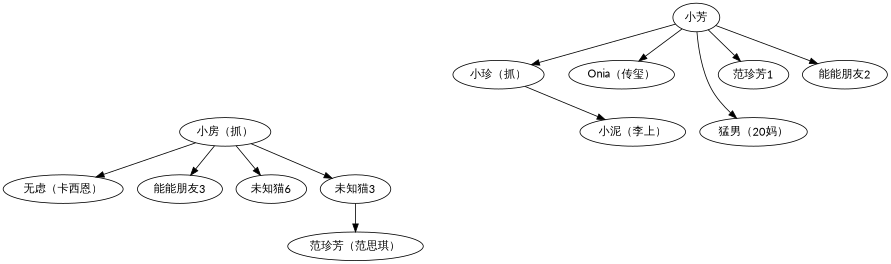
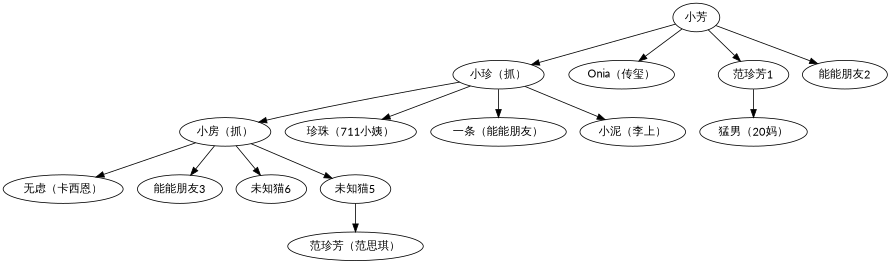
edge "小芳" -> "猛男（20妈）": now "范珍芳1" -> "猛男（20妈）"
edge "小珍（抓）" -> "小房（抓）": added
node "珍珠（711小姨）": added
node "一条（能能朋友）": added
node "未知猫3": label "未知猫3" -> "未知猫5"
